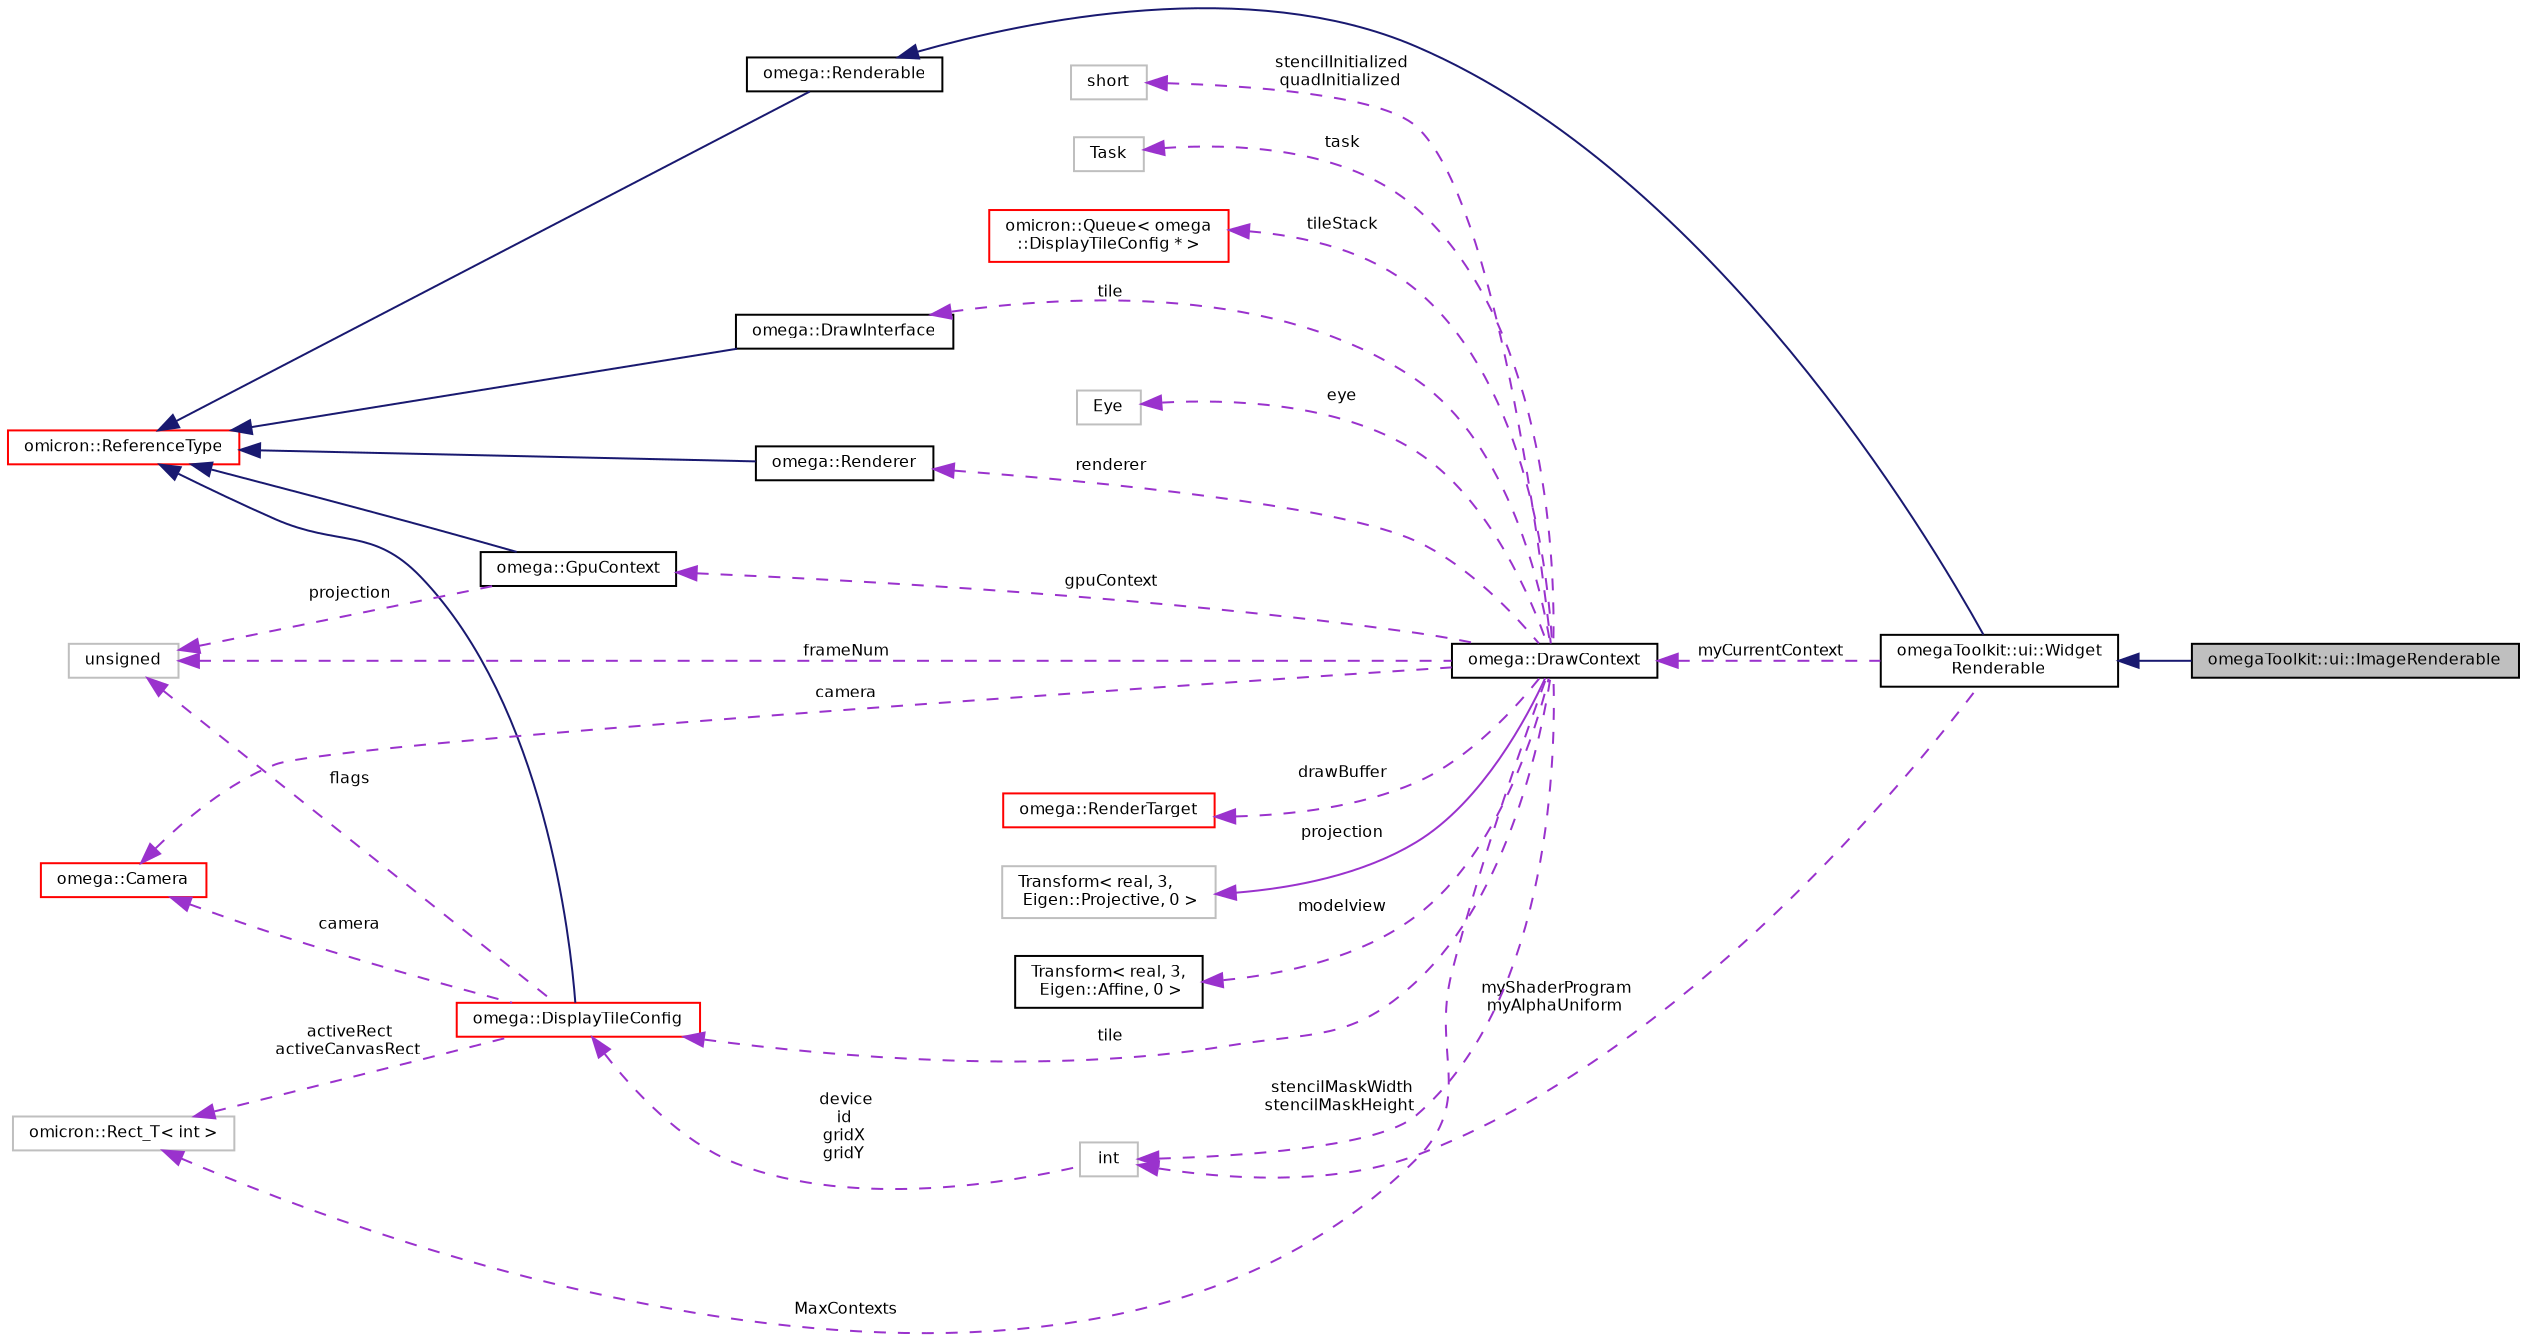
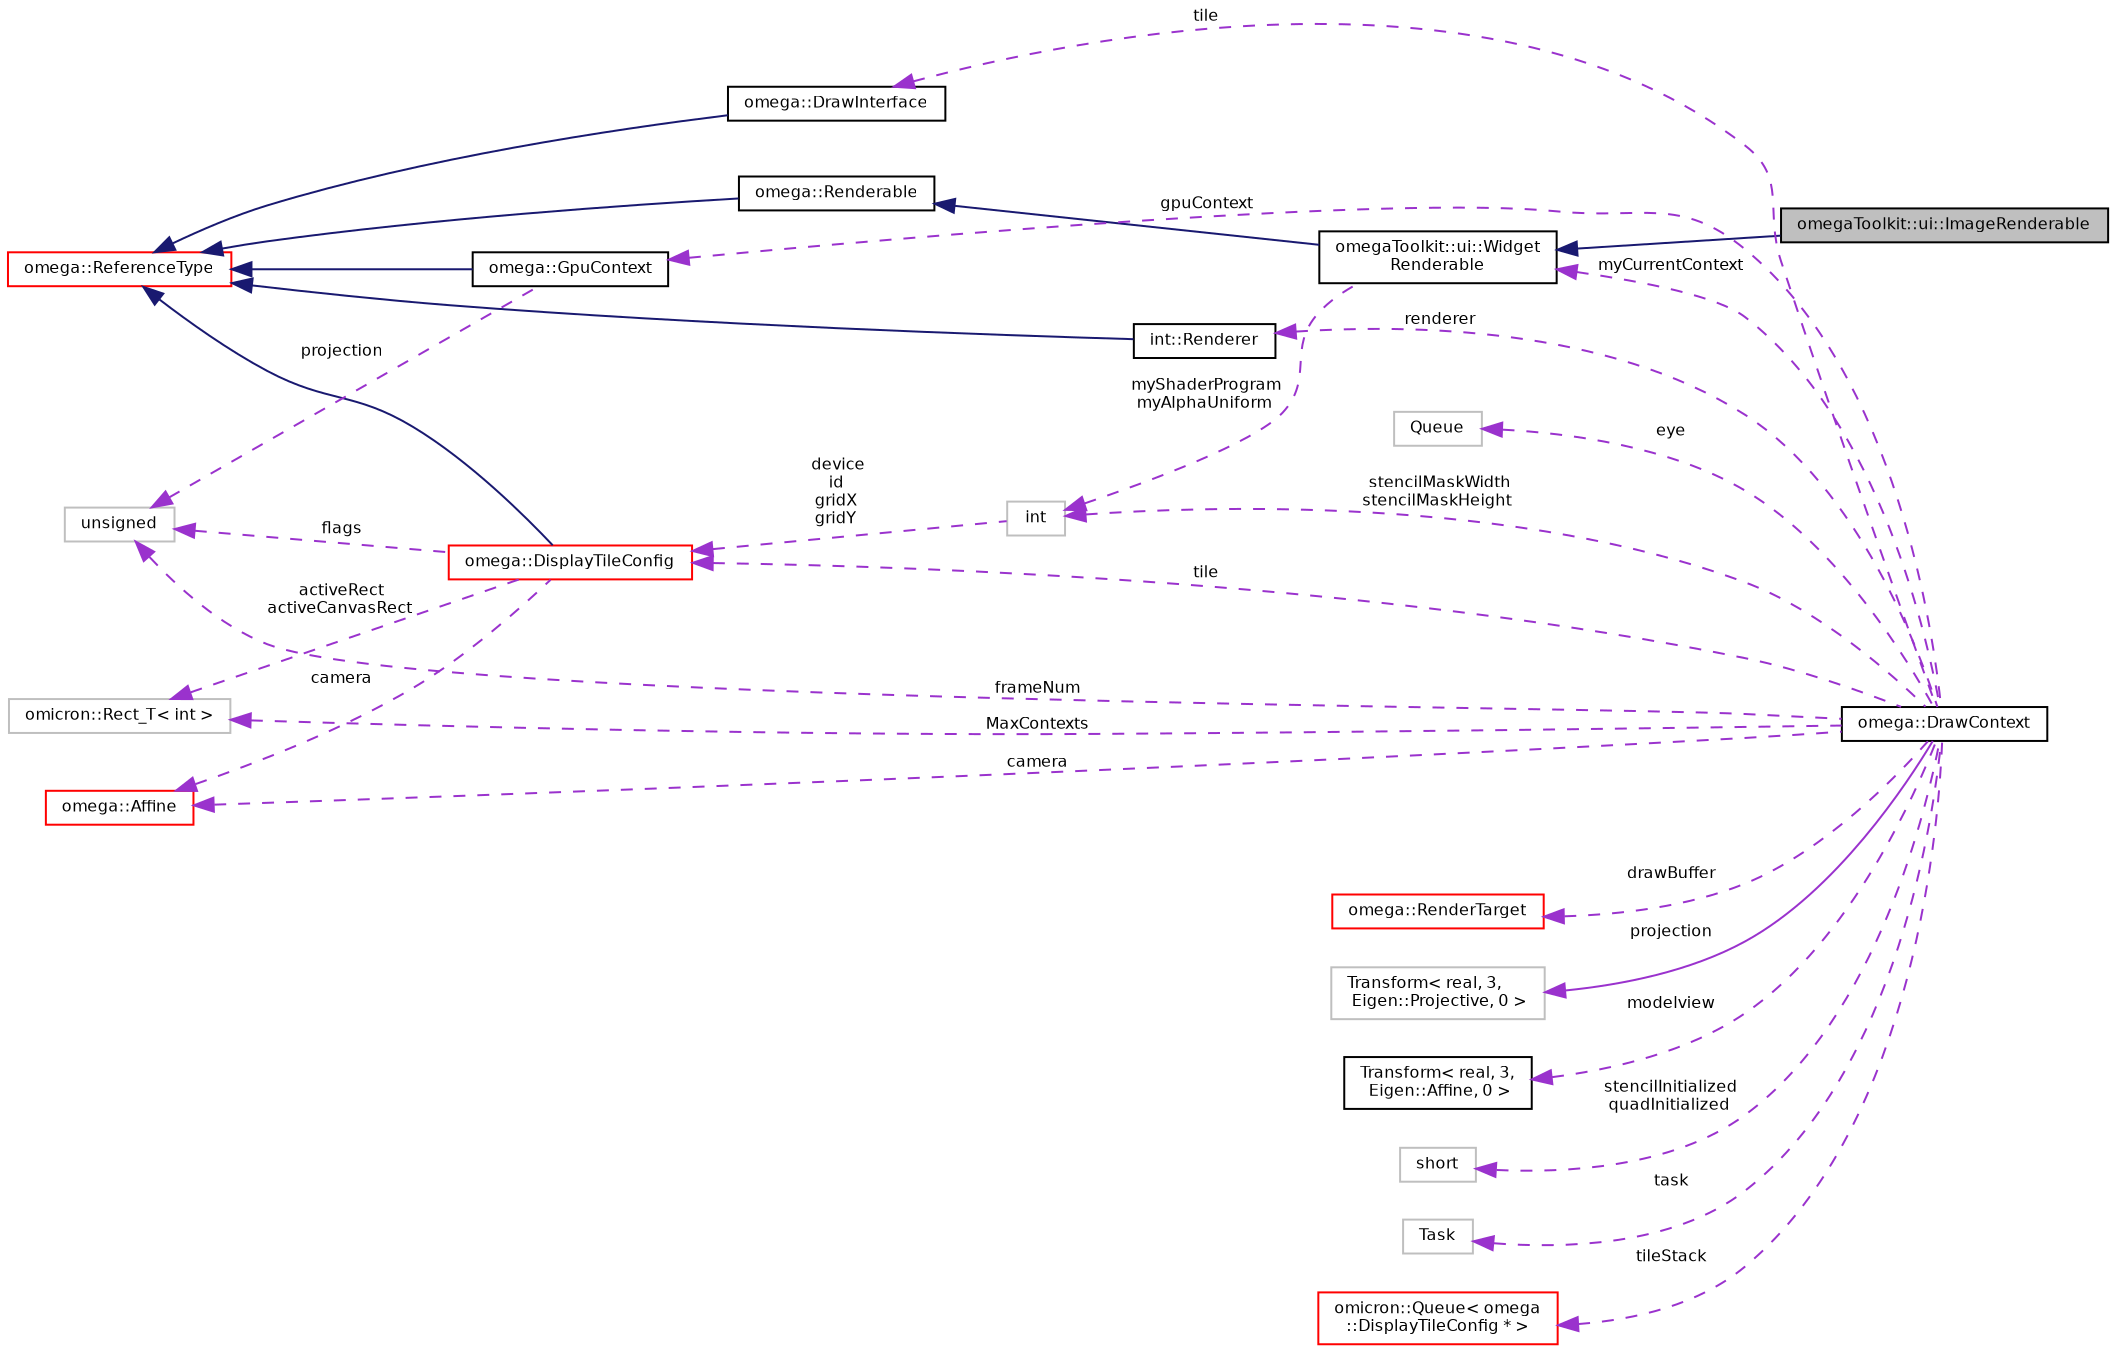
node "Eye": label "Eye" -> "Queue"
node "omicron::ReferenceType": label "omicron::ReferenceType" -> "omega::ReferenceType"
node "omega::Renderer": label "omega::Renderer" -> "int::Renderer"
edge "omegaToolkit::ui::Widget Renderable" -> "omega::DrawContext": reversed
node "omega::Camera": label "omega::Camera" -> "omega::Affine"
